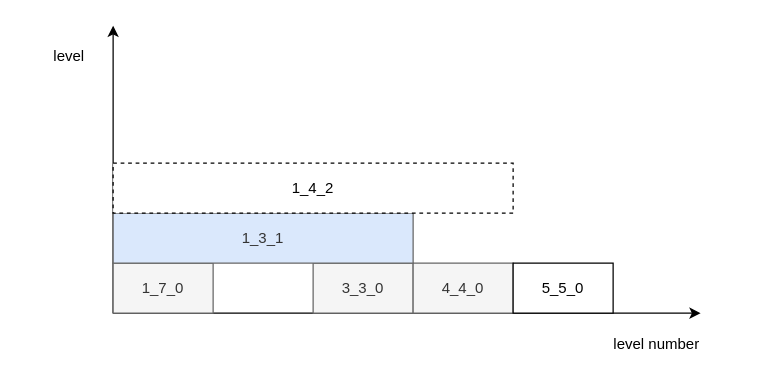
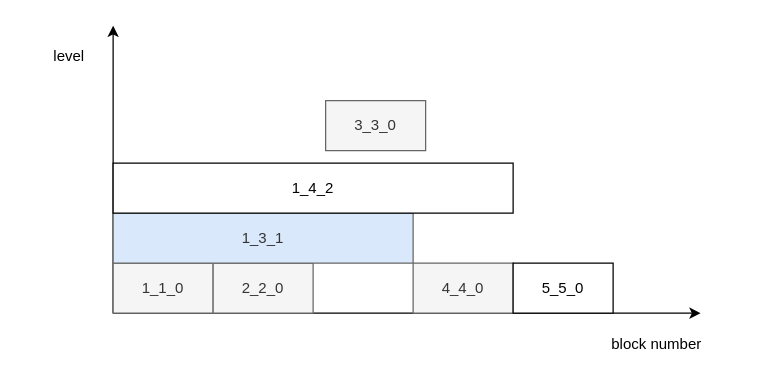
node "1_4_2": style dashed -> solid
node "1_7_0": label "1_7_0" -> "1_1_0"
node "2_2_0": added
node "3_3_0": moved (363, 288) -> (376, 126)
node "level number": label "level number" -> "block number"
